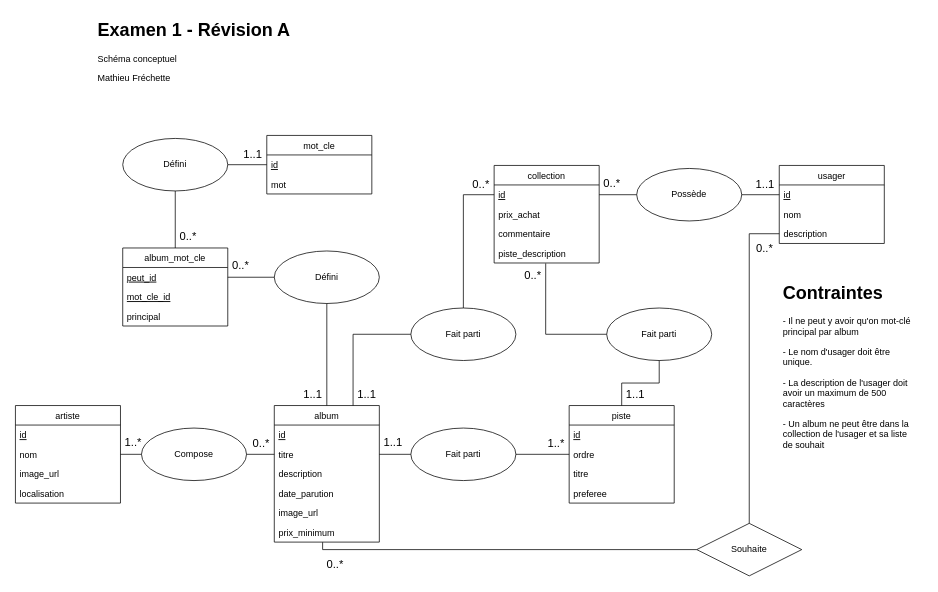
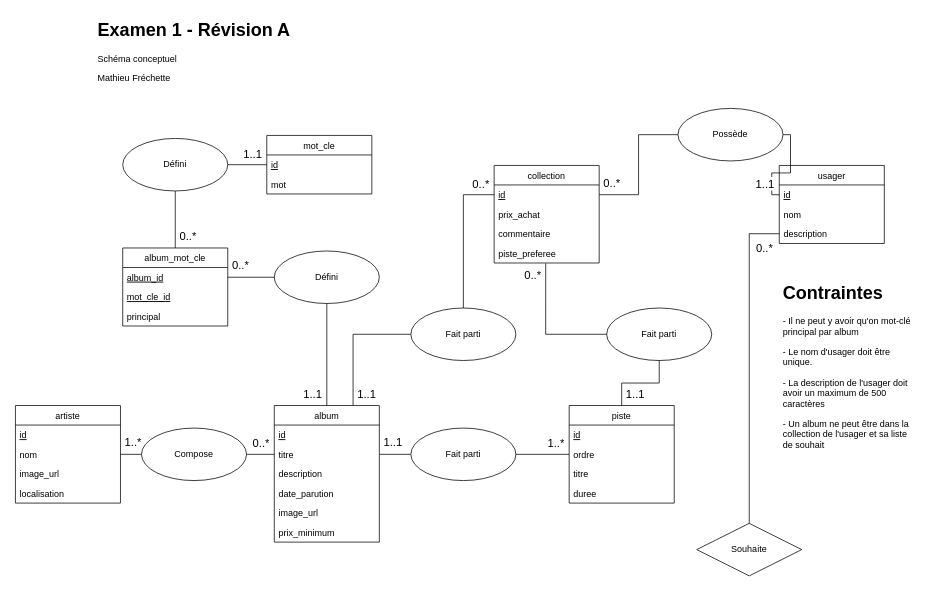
node "Possède": moved (689, 195) -> (730, 135)
node "piste_description": label "piste_description" -> "piste_preferee"
node "peut_id": label "peut_id" -> "album_id"
node "preferee": label "preferee" -> "duree"
edge "prix_minimum" -- "Souhaite": removed, label "0..*"
